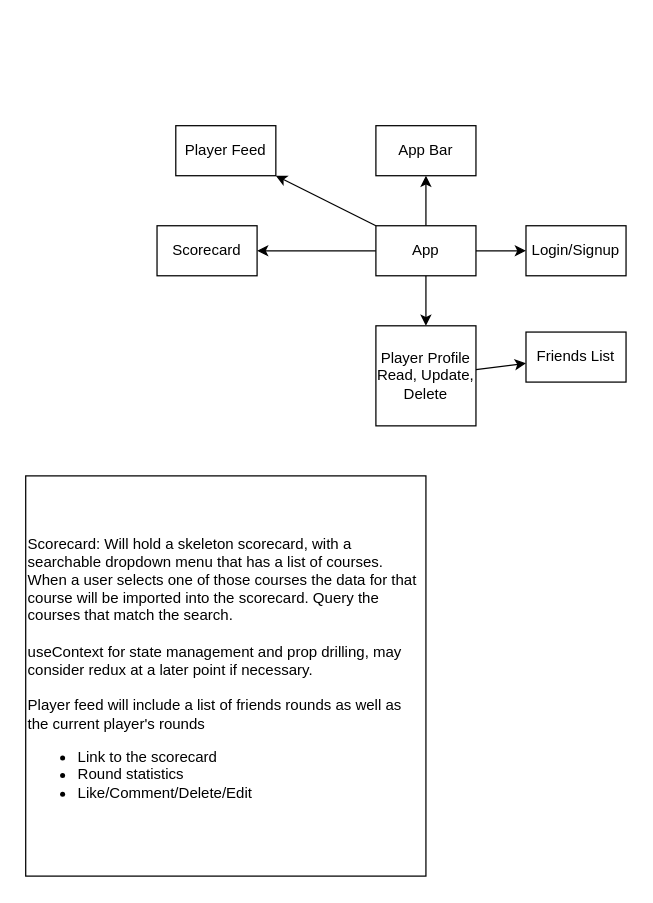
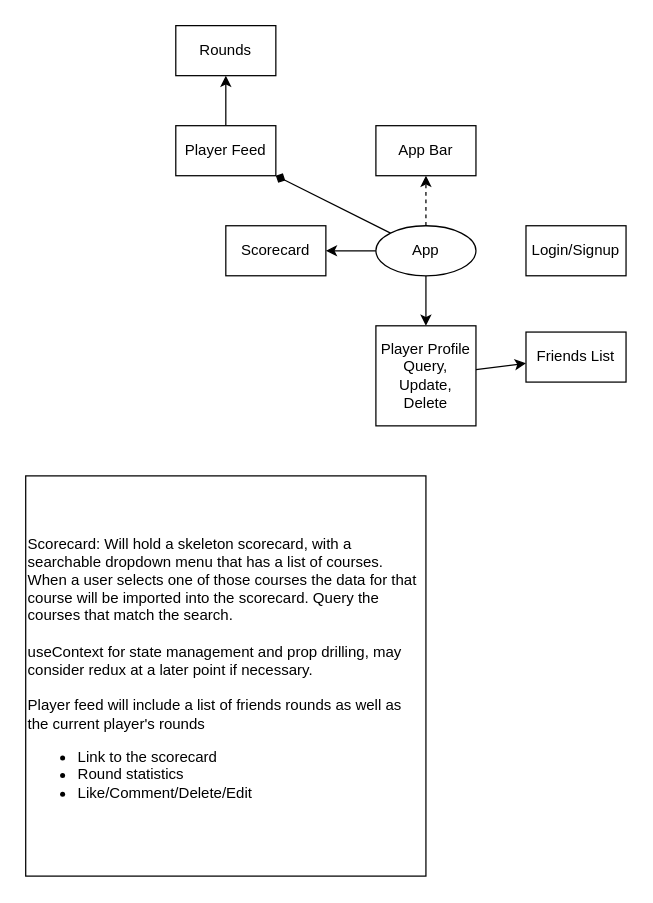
node "Rounds": added
edge "Player Feed" -> "Rounds": added
edge "App" -> "Player Feed": arrowhead classic -> diamond
edge "App" -> "App Bar": style solid -> dashed
node "Scorecard": moved (207, 251) -> (276, 251)
node "App": shape rectangle -> ellipse
edge "App" -> "Login/Signup": removed
node "Player Profile Read, Update, Delete": label "Player Profile Read, Update, Delete" -> "Player Profile Query, Update, Delete"
